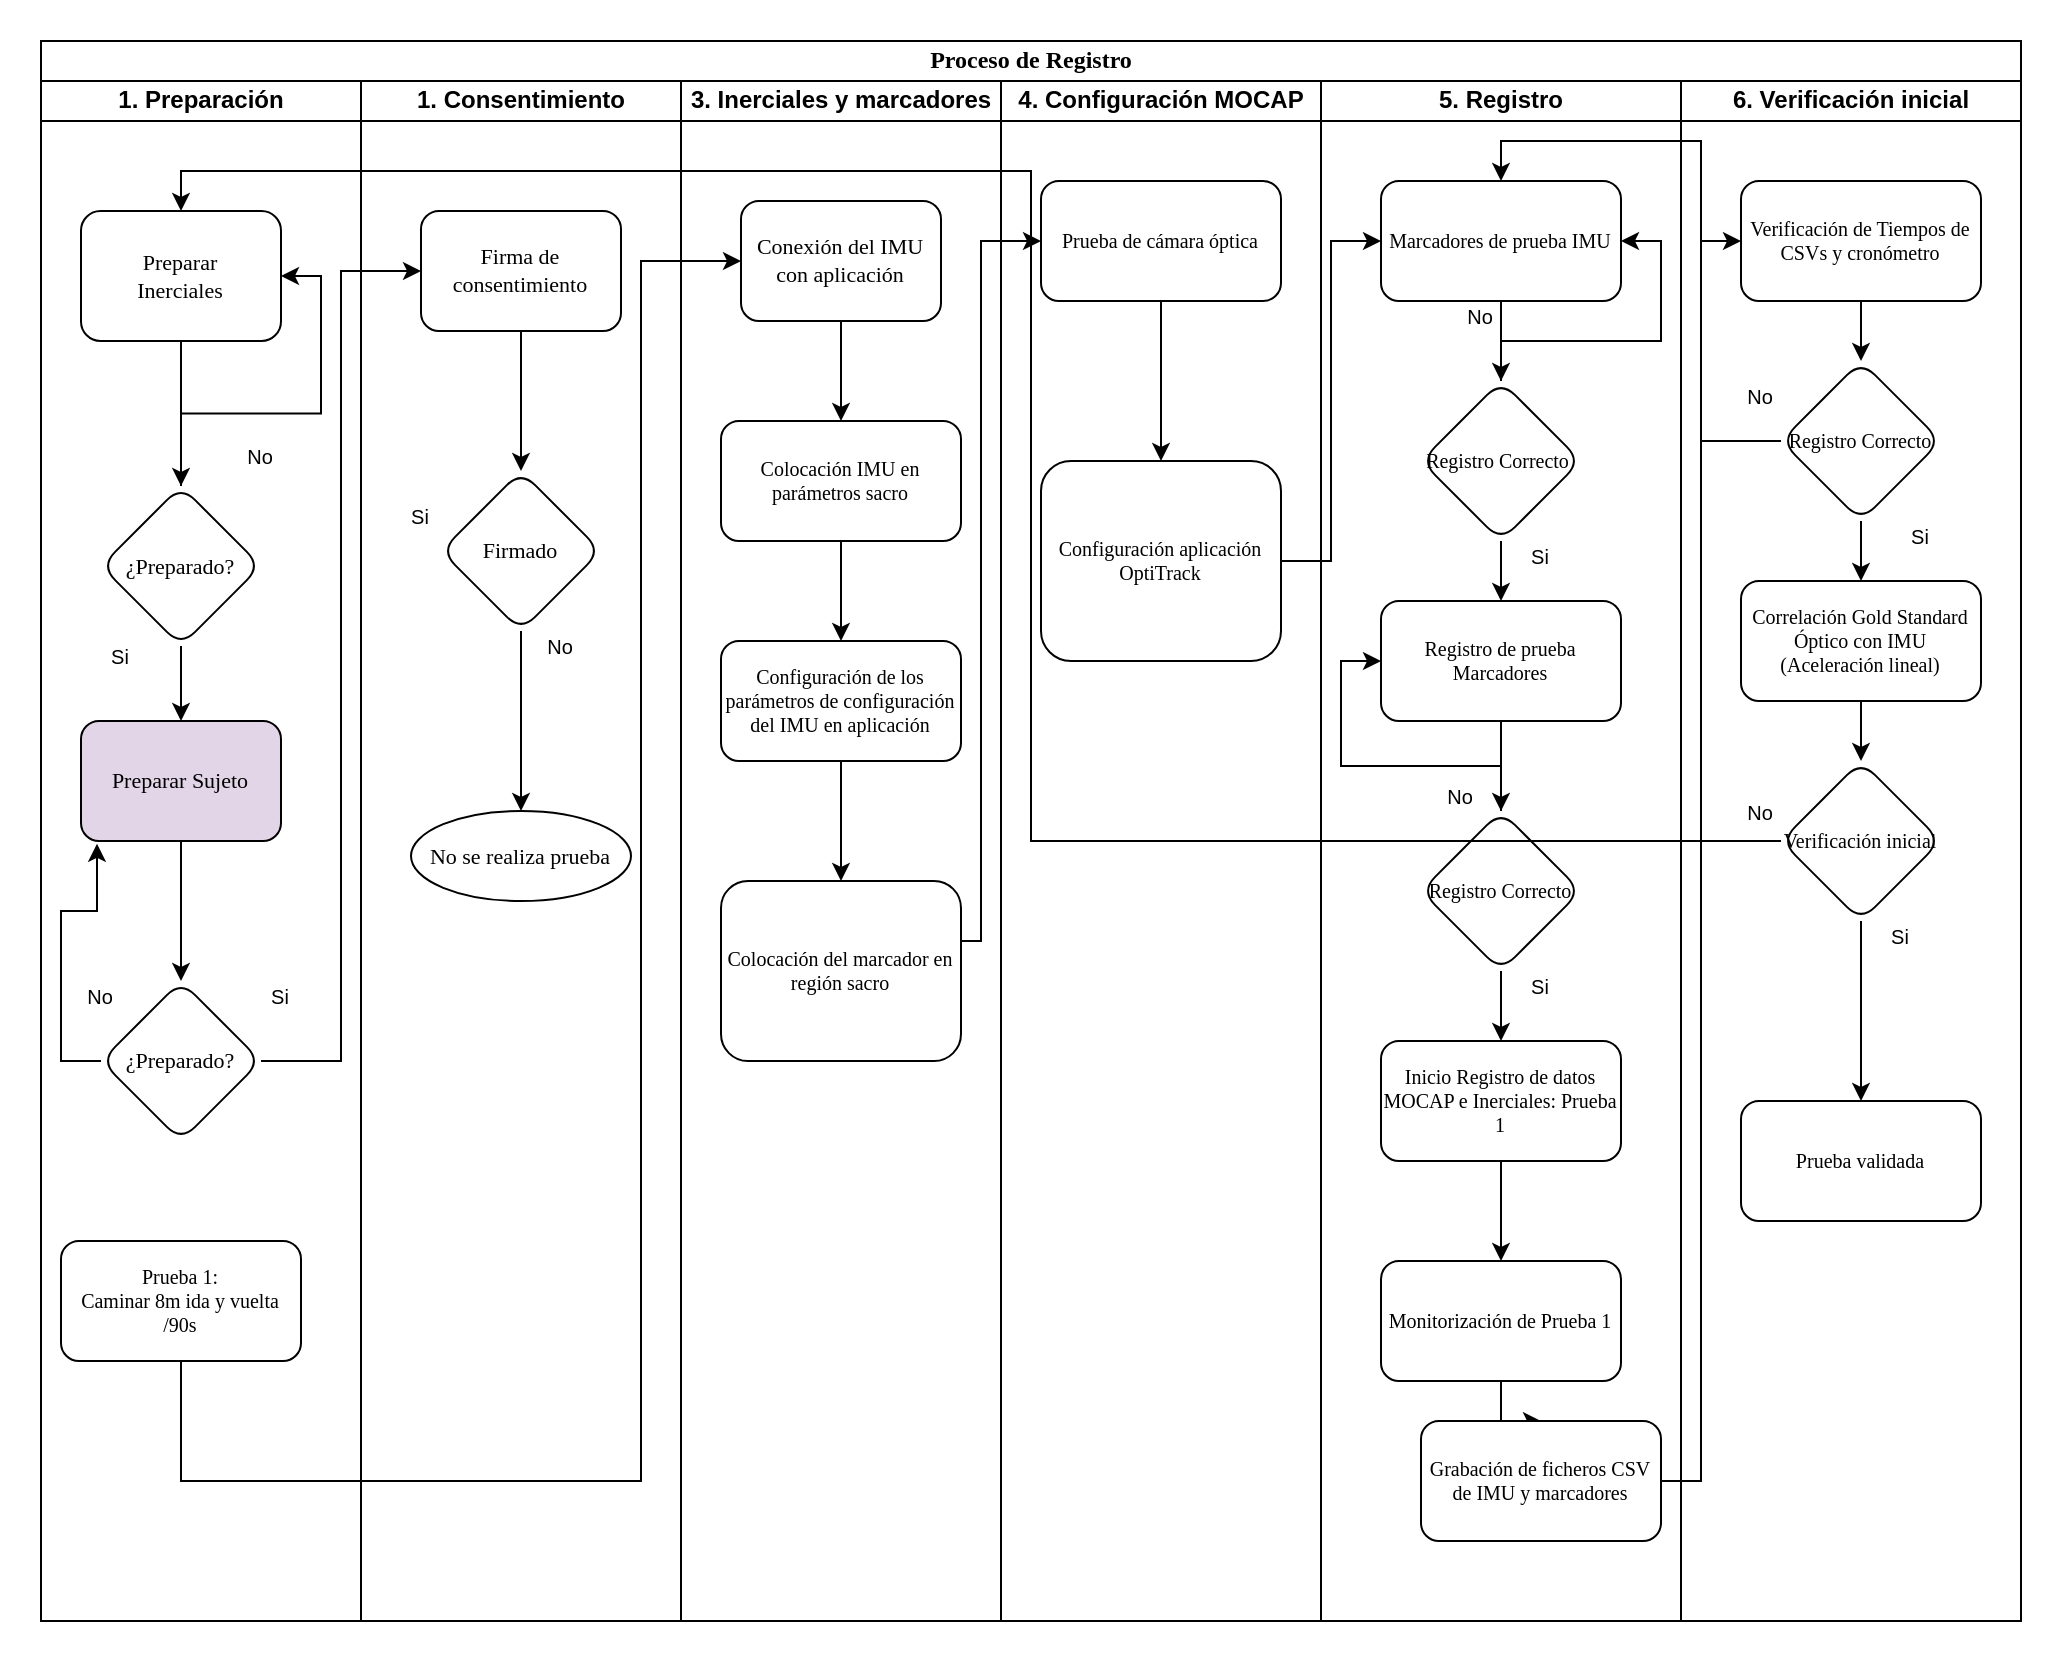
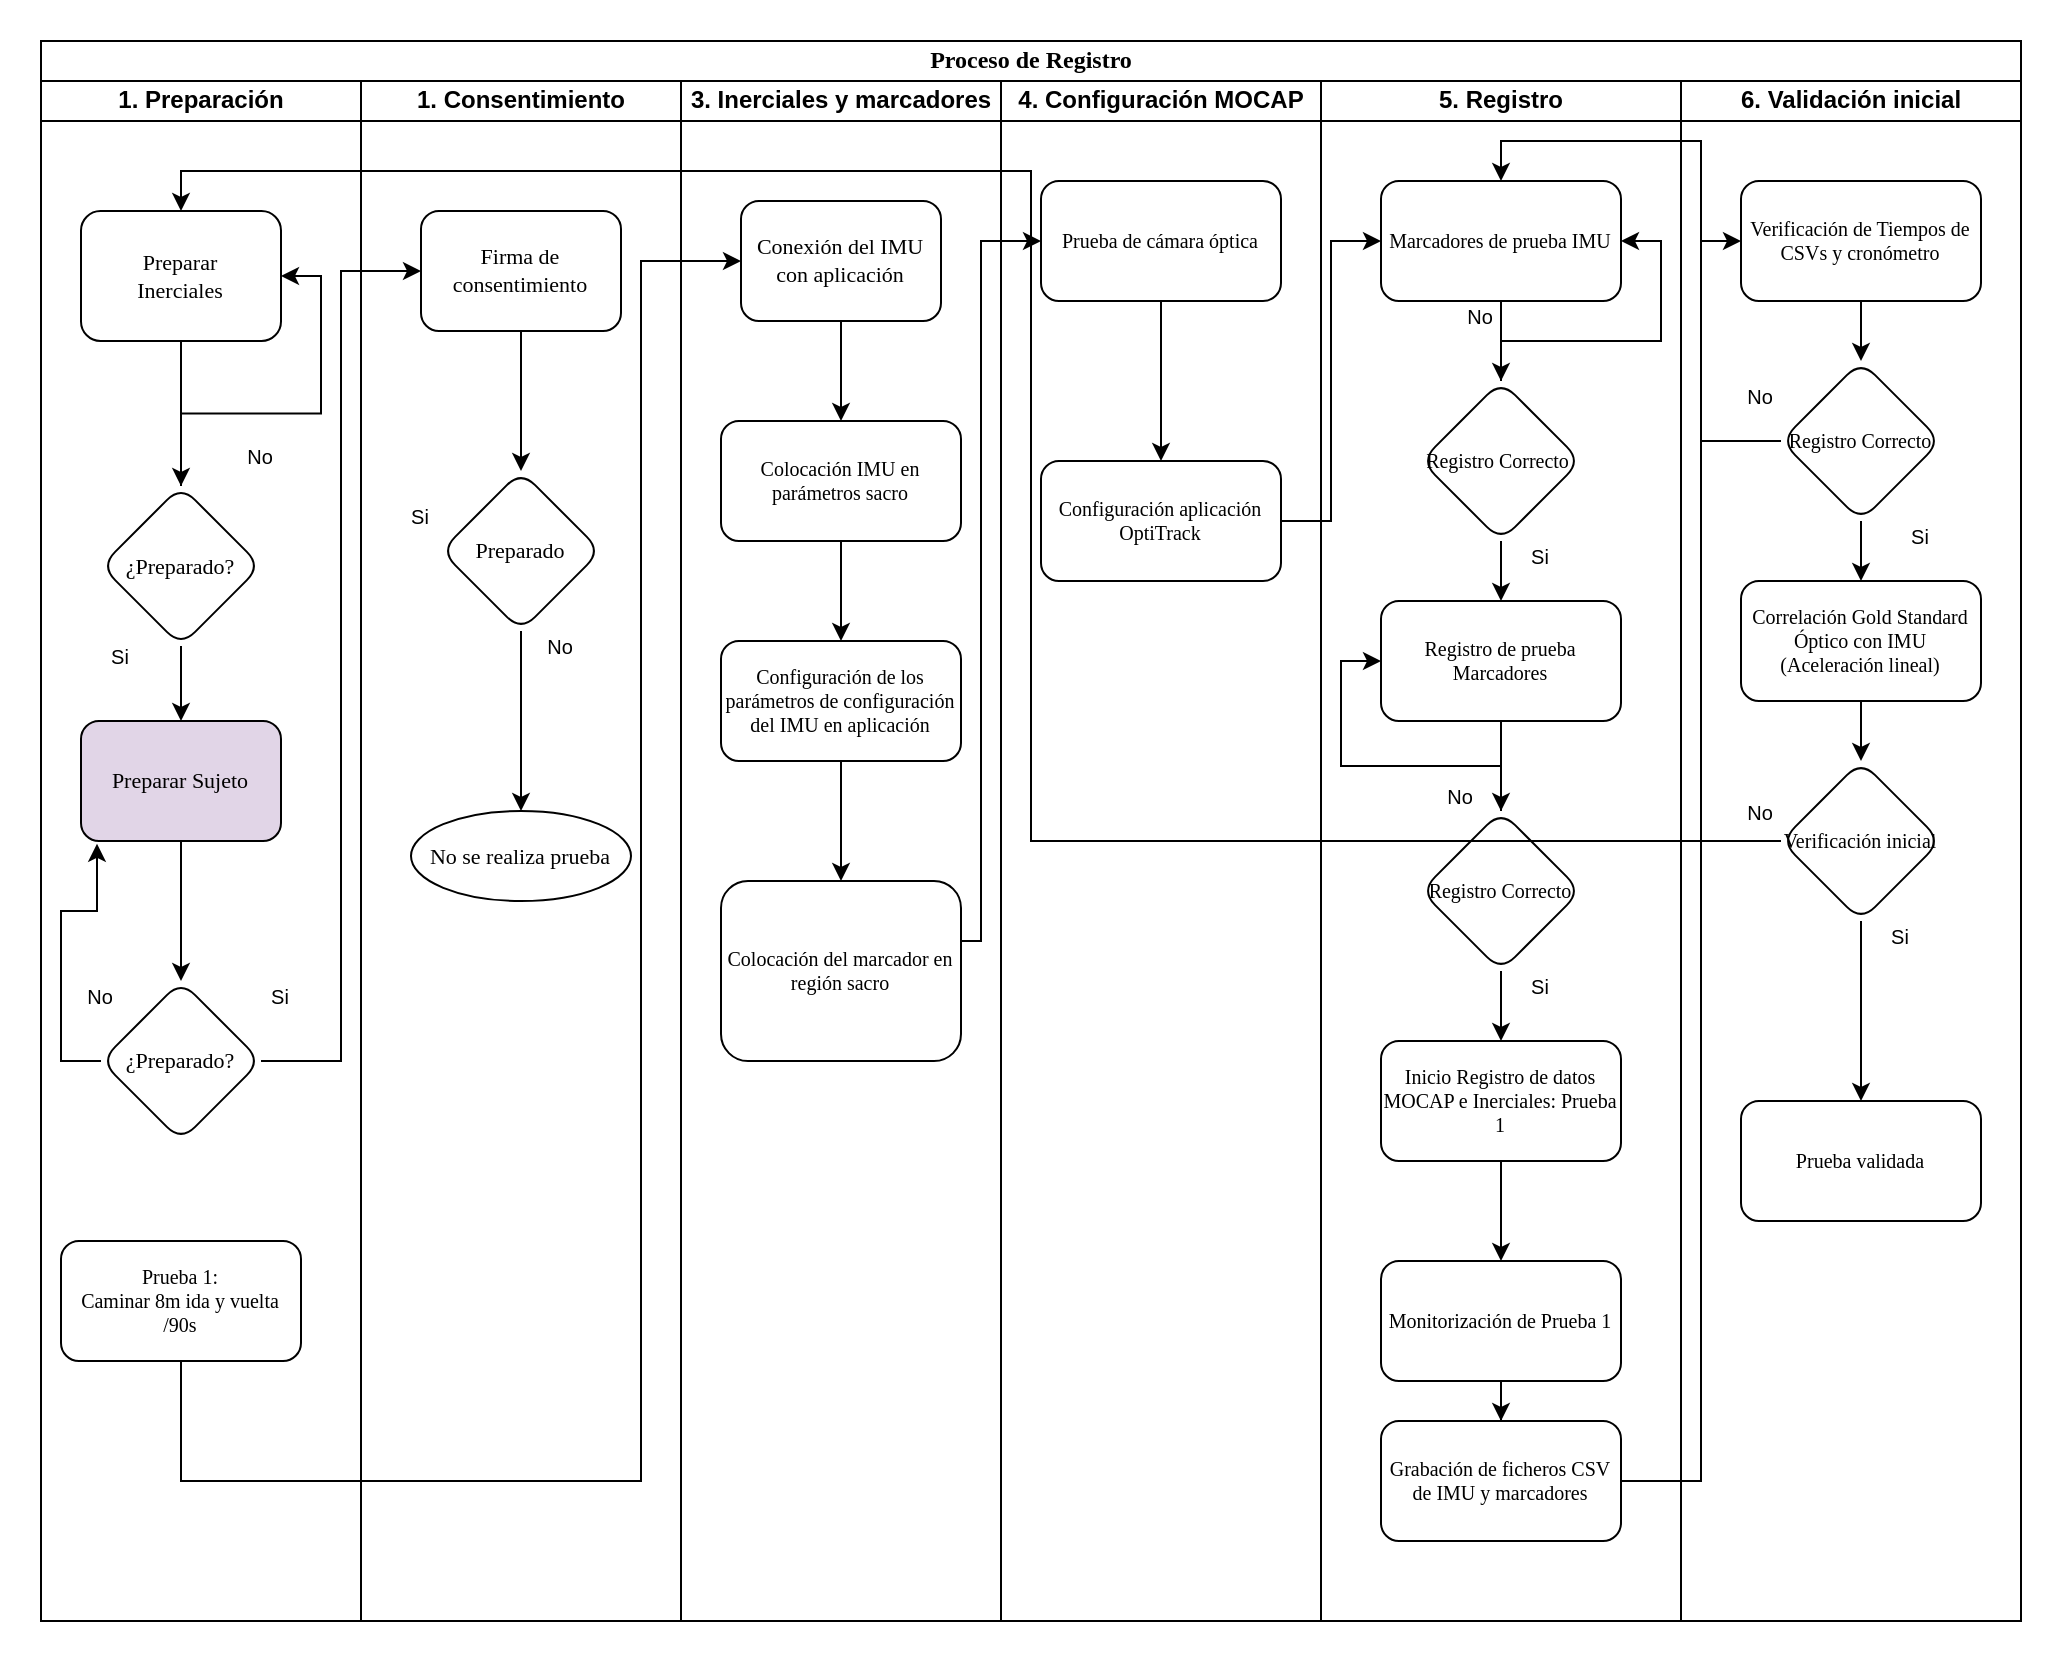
node "6. Verificación inicial": label "6. Verificación inicial" -> "6. Validación inicial"
node "Firmado": label "Firmado" -> "Preparado"
node "Configuración aplicación OptiTrack": size 240x200 -> 240x120
node "Grabación de ficheros CSV de IMU y marcadores": moved (1541, 1481) -> (1501, 1481)
